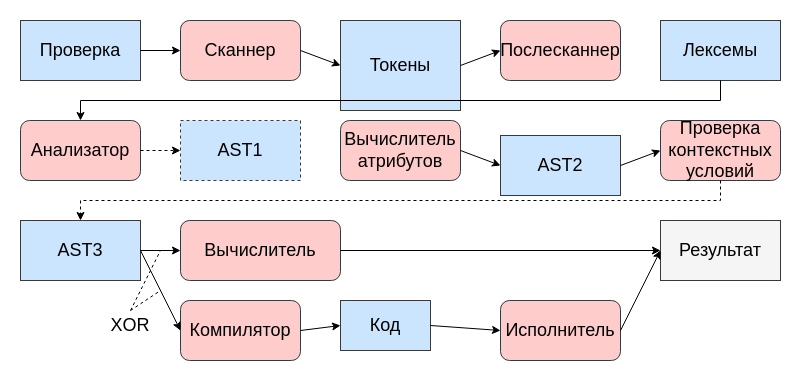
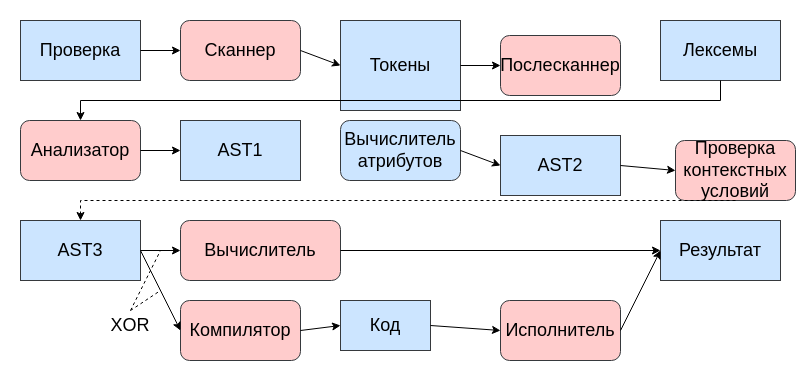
node "Послесканнер": moved (561, 51) -> (561, 66)
edge "Анализатор" -> "AST1": style dashed -> solid
node "AST1": style dashed -> solid
node "Вычислитель атрибутов": fillcolor #ffcccc -> #cce5ff
node "Проверка контекстных условий": moved (721, 151) -> (736, 171)
node "Результат": fillcolor #f5f5f5 -> #cce5ff
